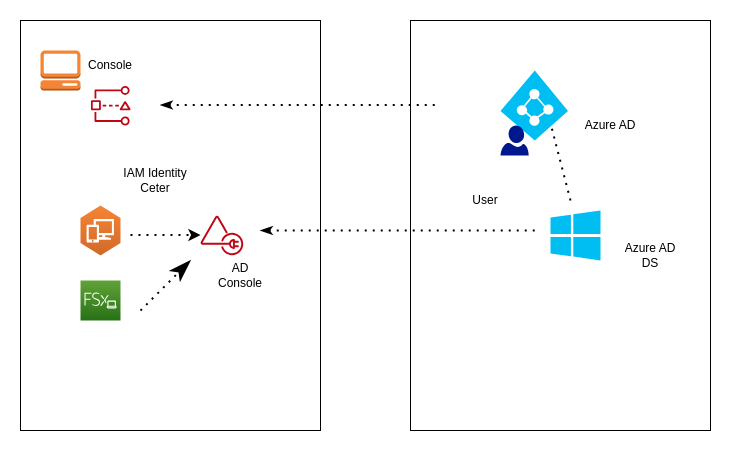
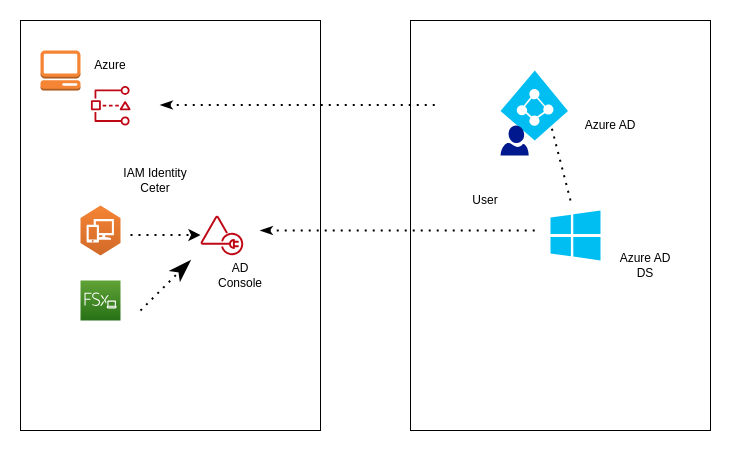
node "Console": label "Console" -> "Azure"
node "Azure AD DS": moved (651, 256) -> (646, 266)
